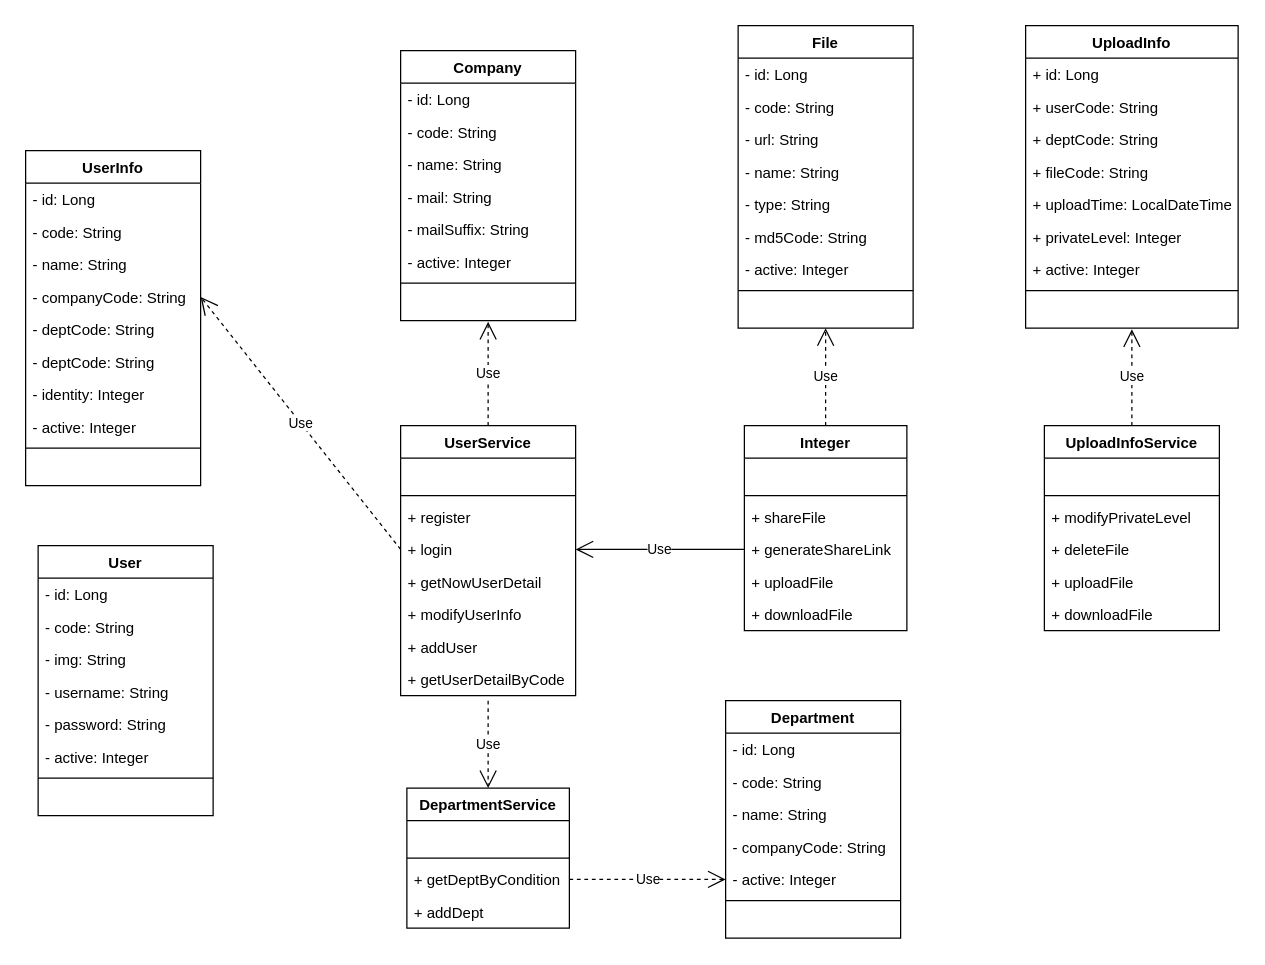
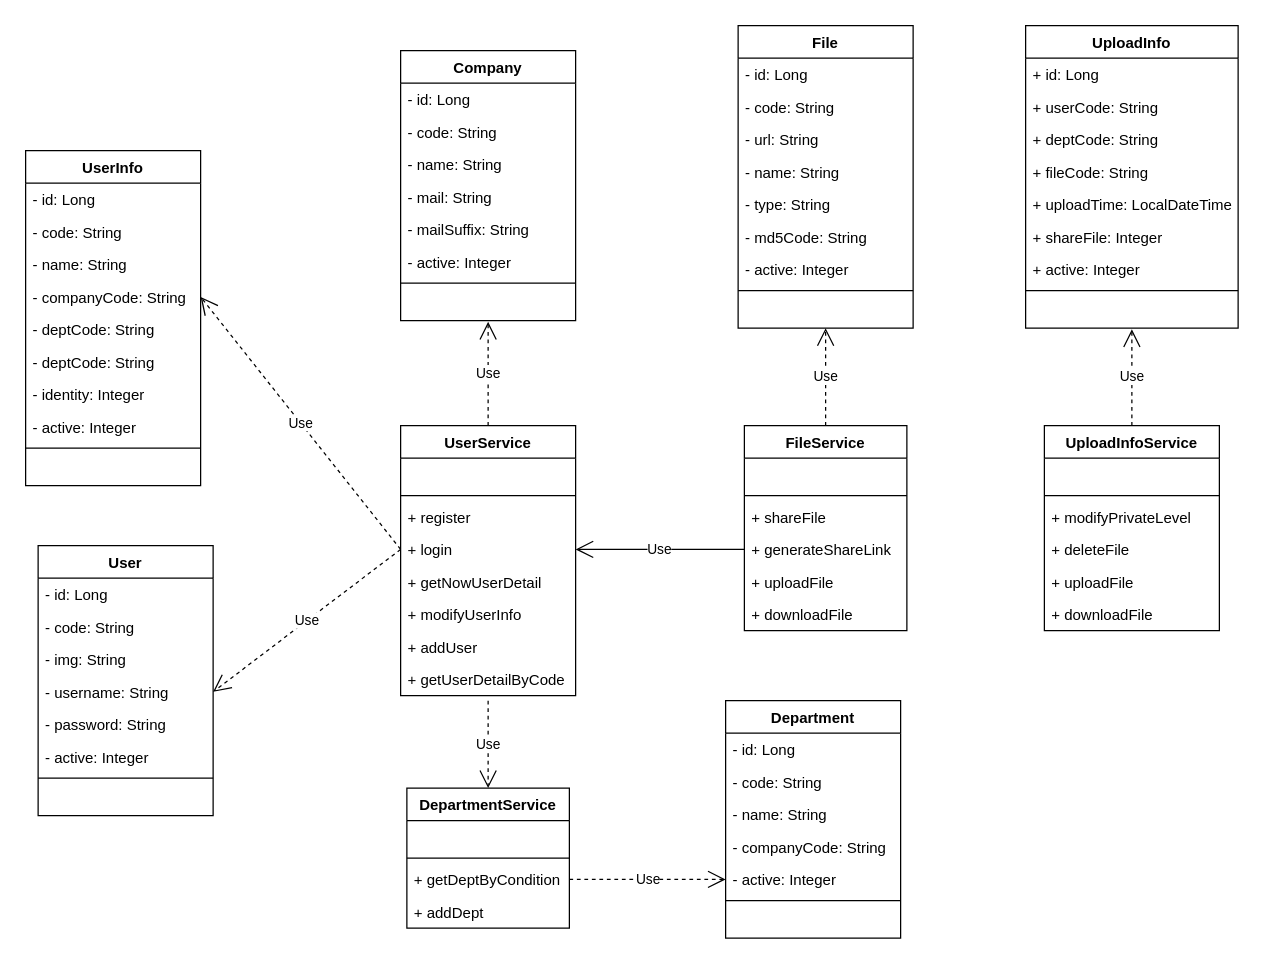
node "+ privateLevel: Integer": label "+ privateLevel: Integer" -> "+ shareFile: Integer"
node "Integer": label "Integer" -> "FileService"
edge "+ login" -> "- username: String": added, label "Use"
